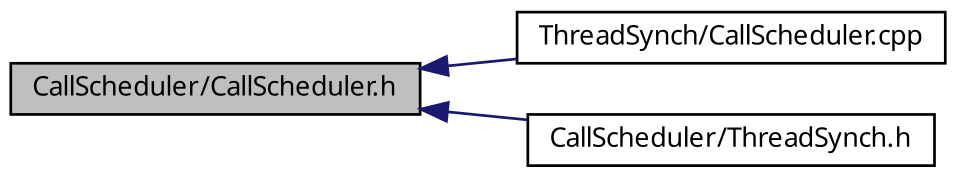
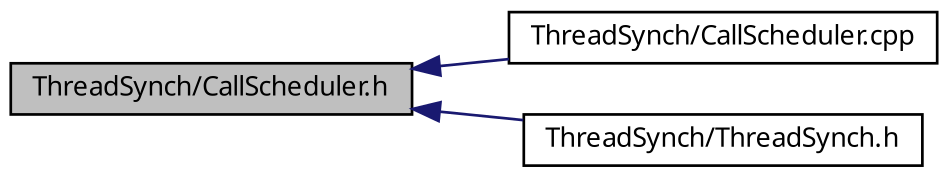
node "CallScheduler/CallScheduler.h": label "CallScheduler/CallScheduler.h" -> "ThreadSynch/CallScheduler.h"
node "CallScheduler/ThreadSynch.h": label "CallScheduler/ThreadSynch.h" -> "ThreadSynch/ThreadSynch.h"
